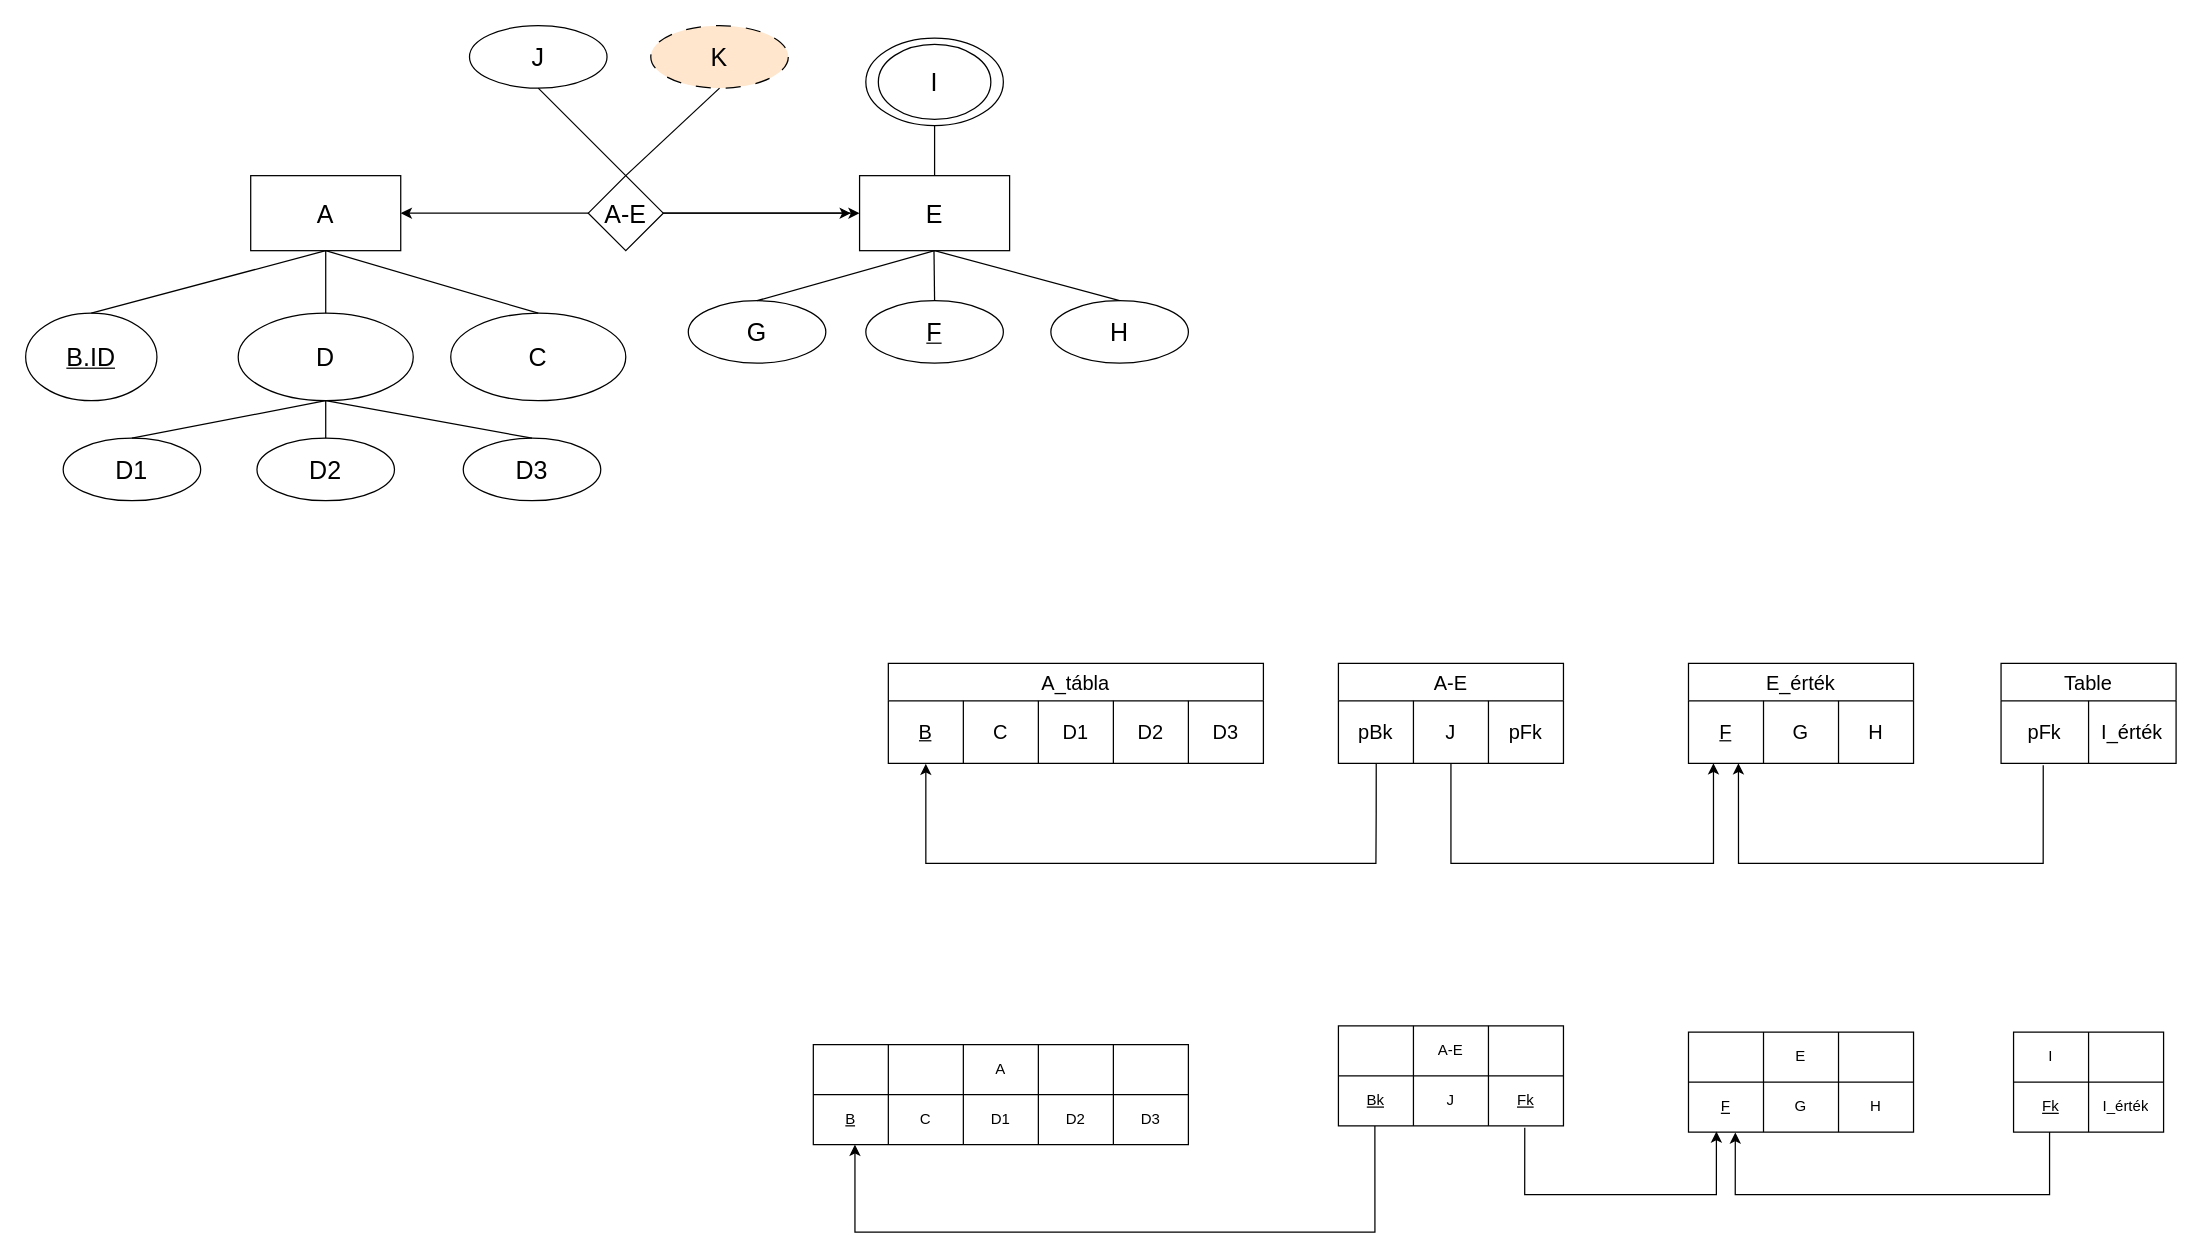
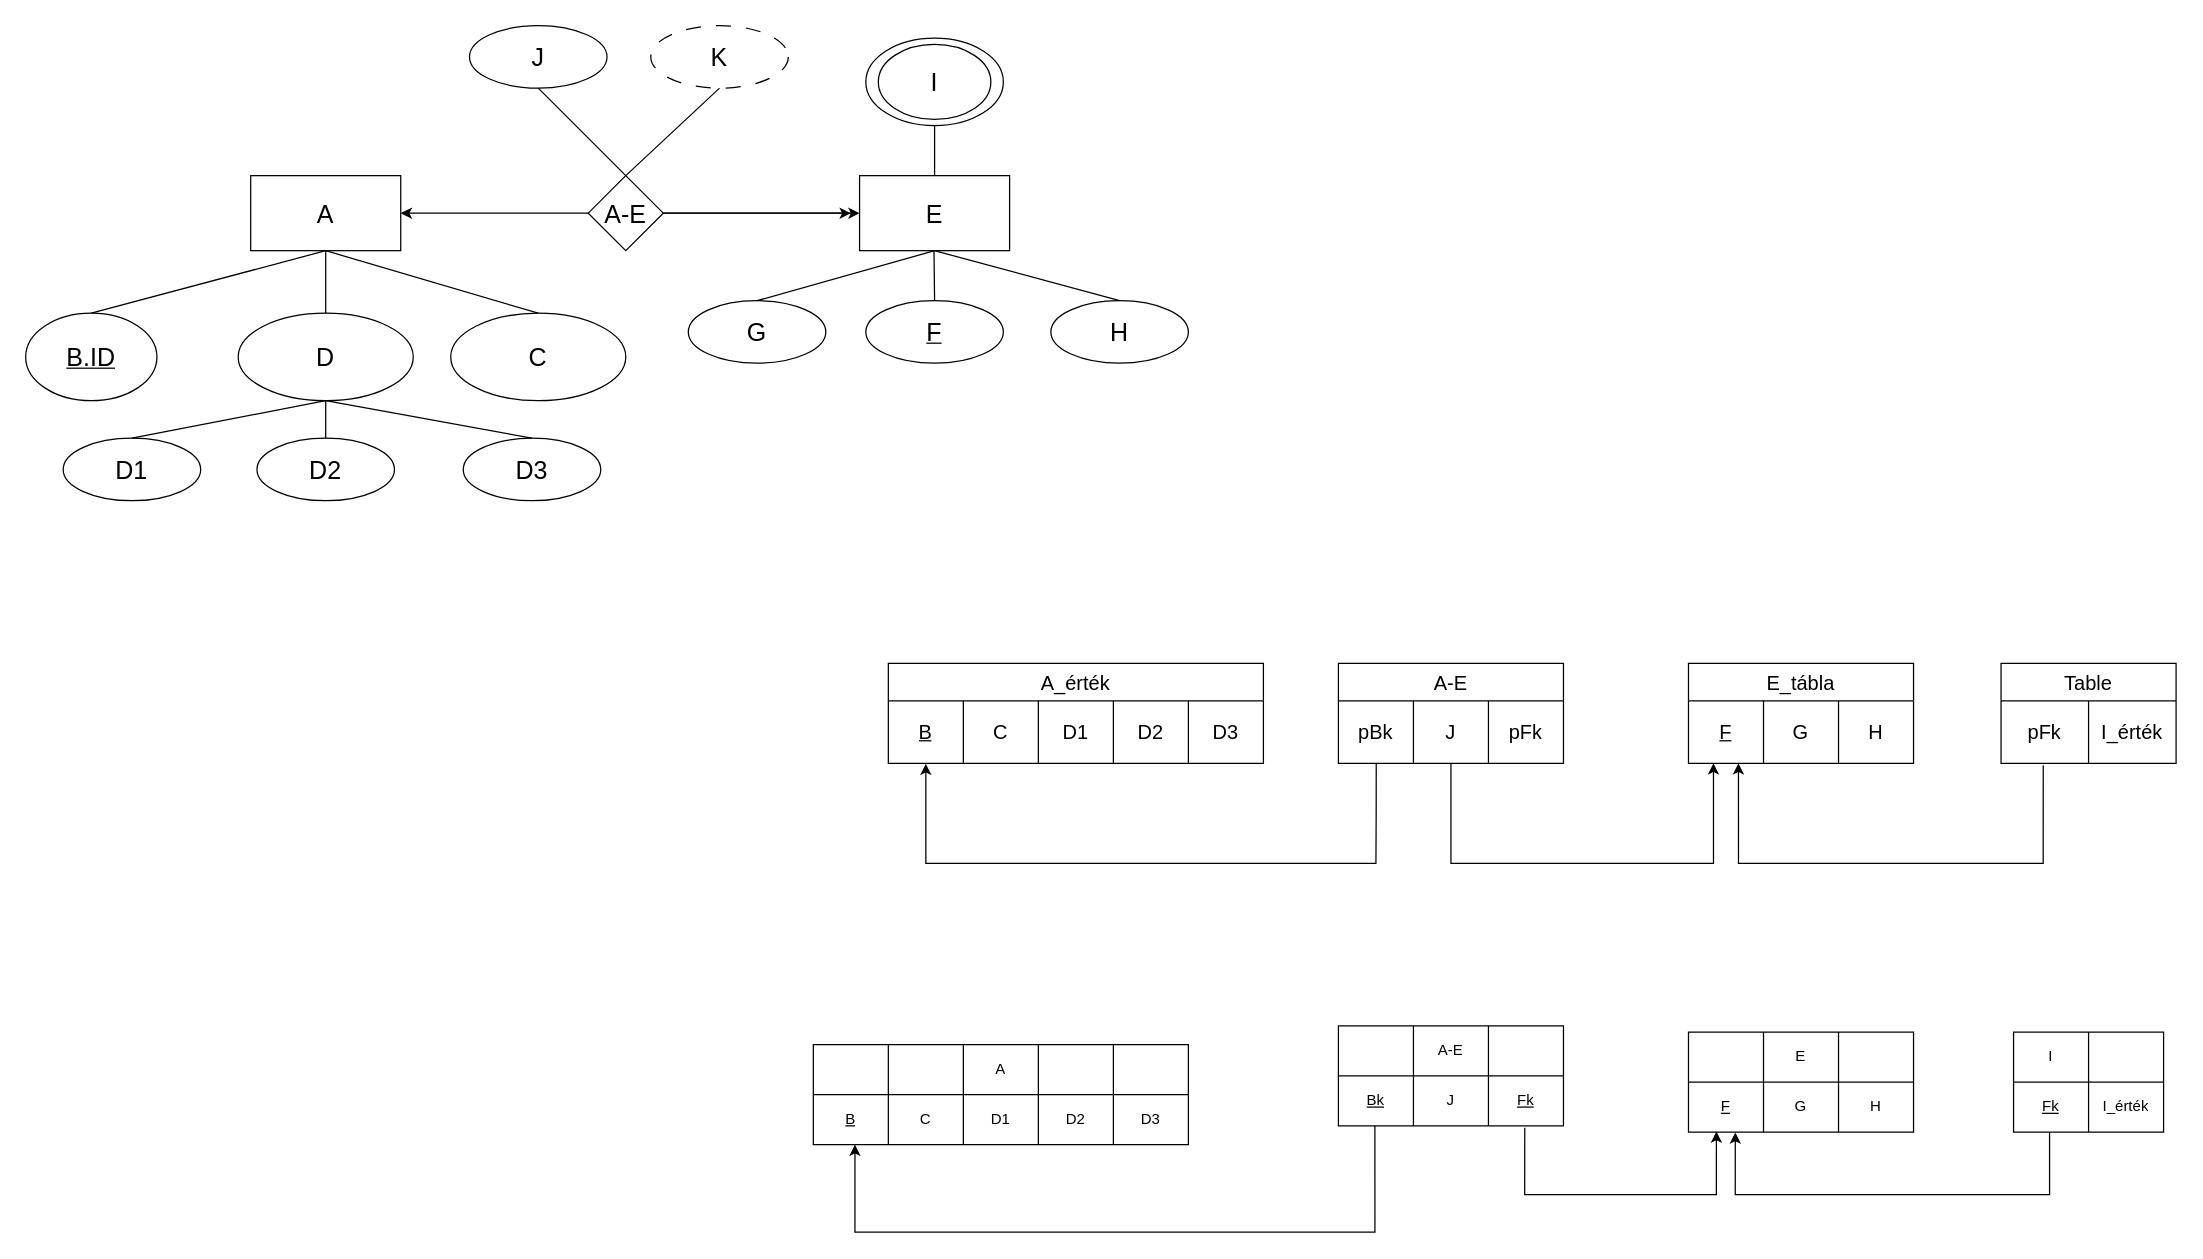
node "K": fillcolor #ffe6cc -> #ffffff
node "A_tábla": label "A_tábla" -> "A_érték"
node "E_érték": label "E_érték" -> "E_tábla"
